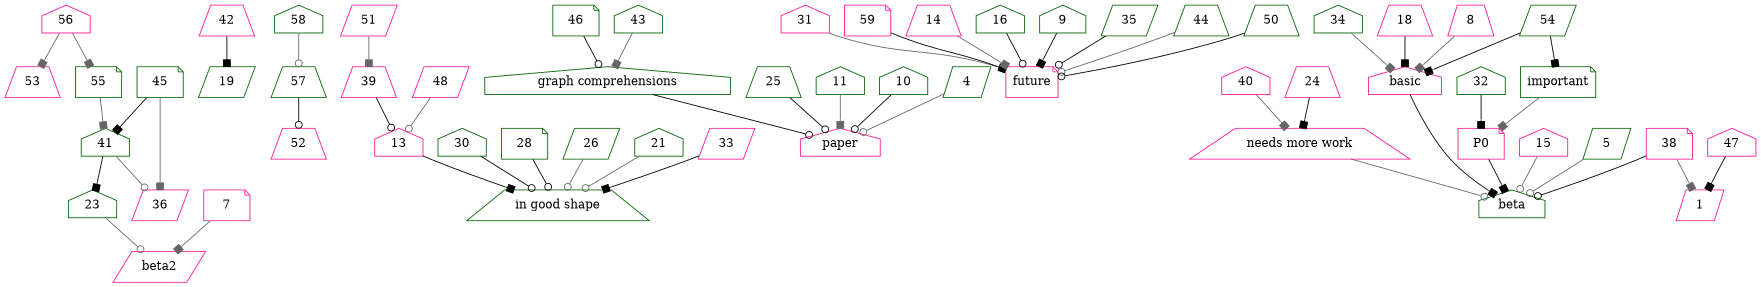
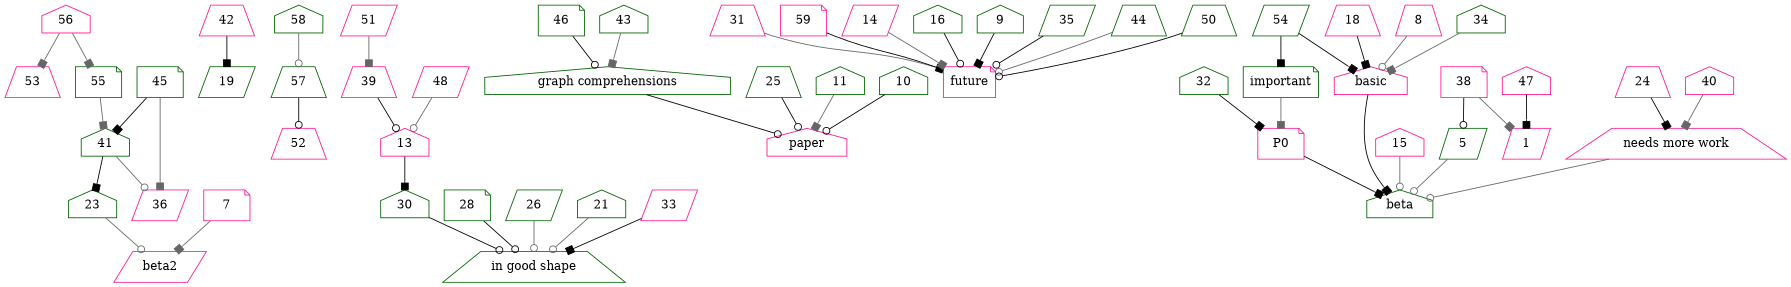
node "31": shape house -> trapezium
node "14": shape trapezium -> parallelogram
edge "8" -> "basic": arrowhead box -> odot
node "4": removed
edge "13" -> "in good shape": now "13" -> "30"
edge "38" -> "beta": now "38" -> "5"
